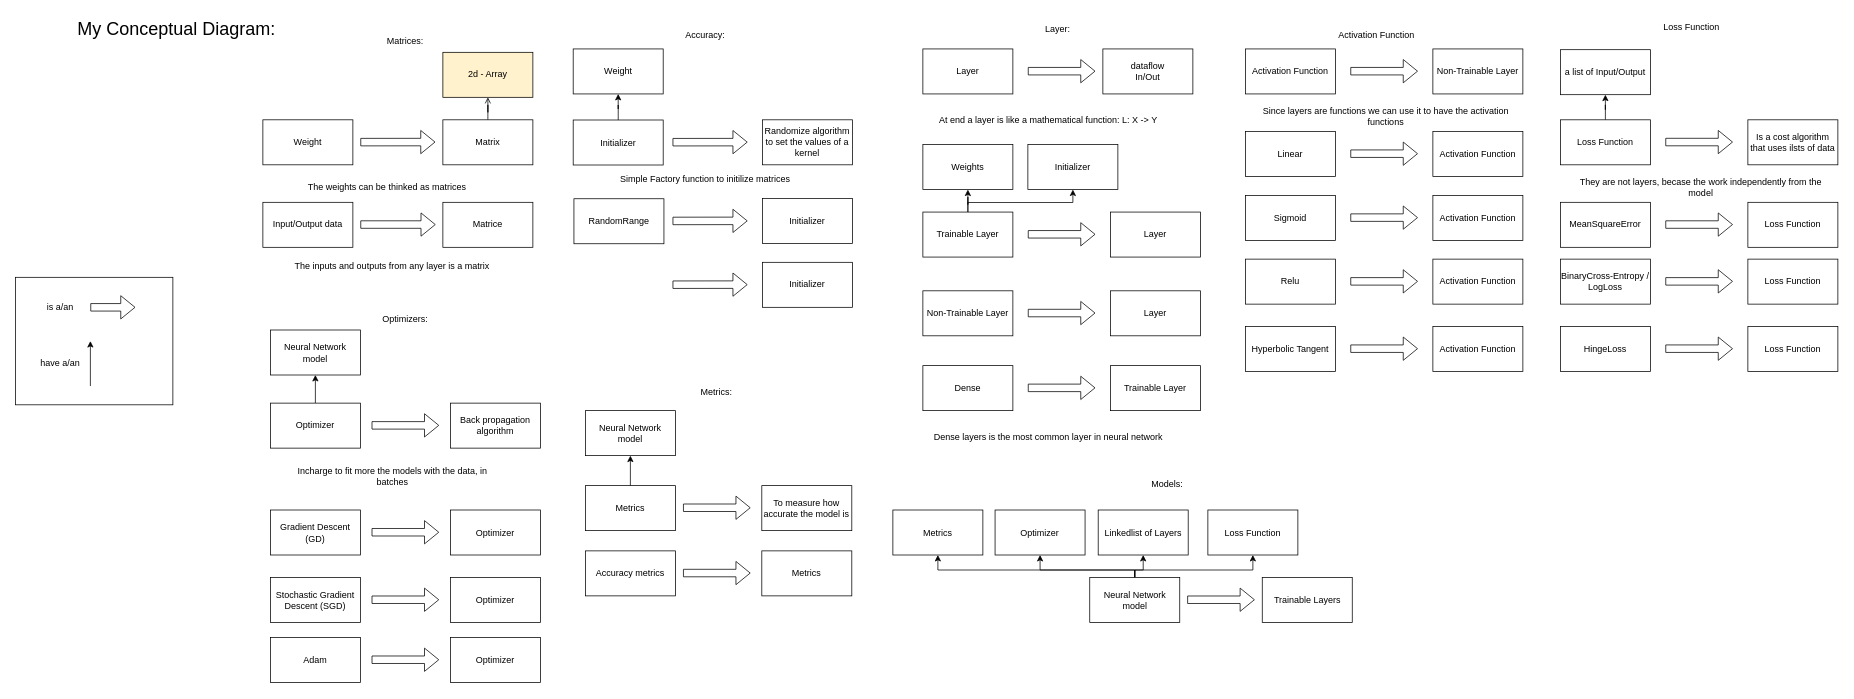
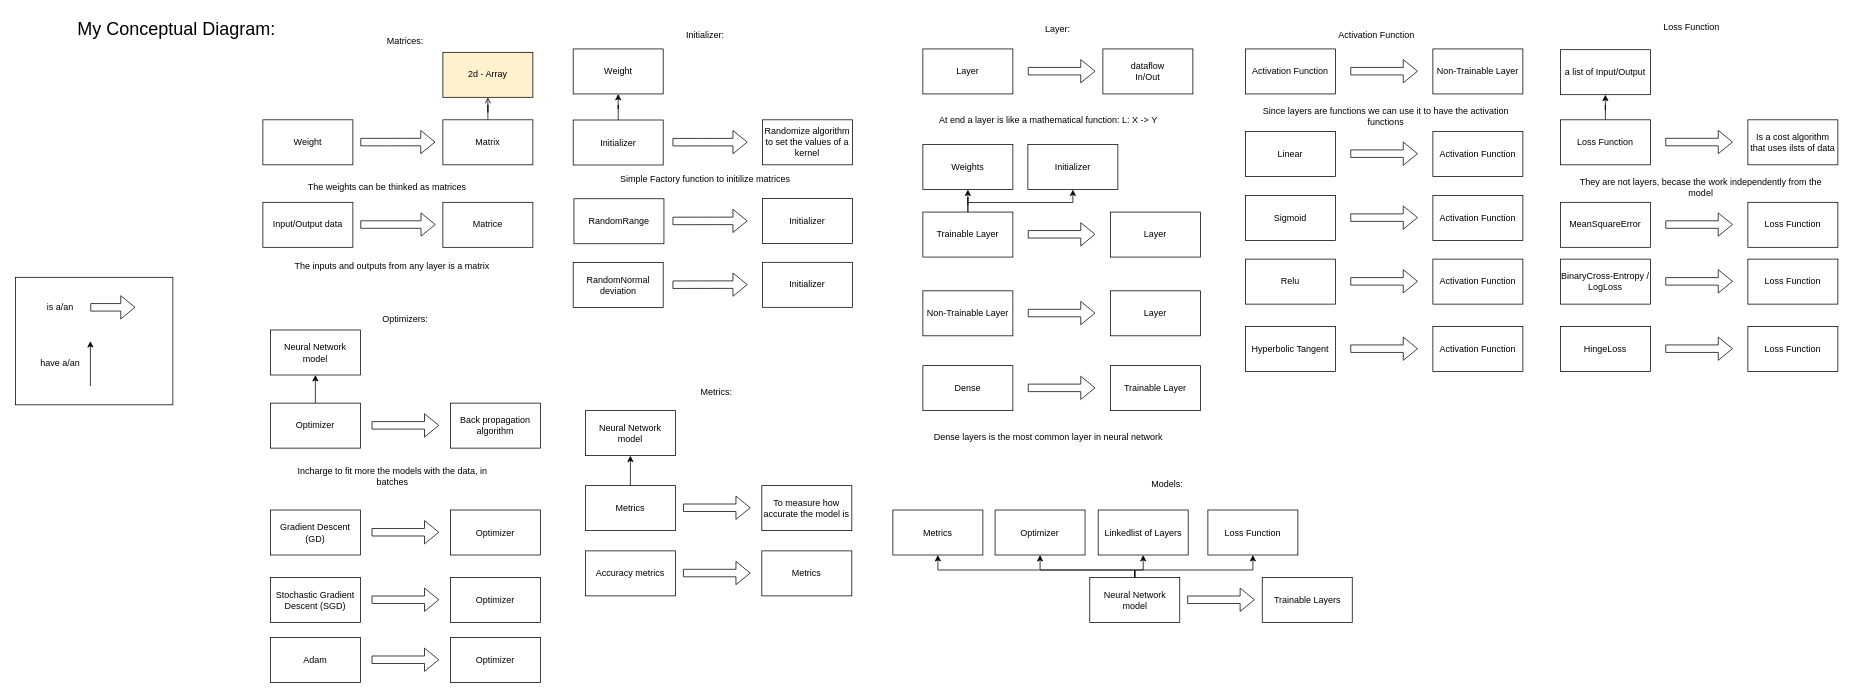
node "Accuracy:": label "Accuracy:" -> "Initializer:"
node "RandomNormal deviation": added
